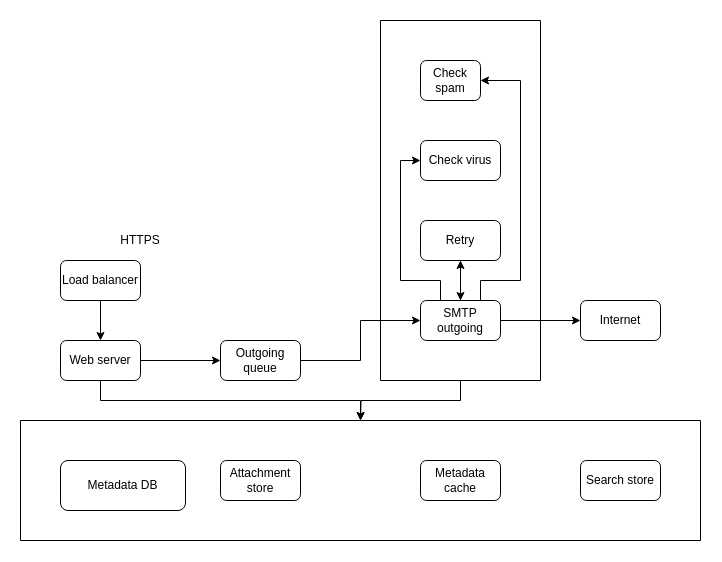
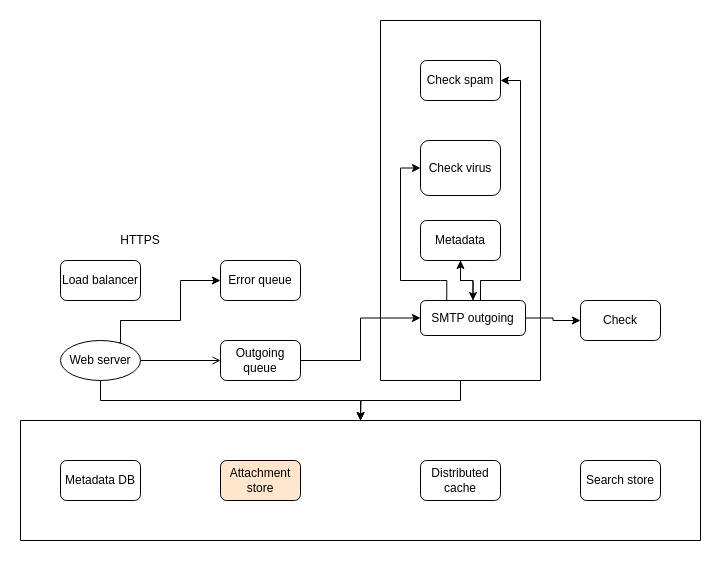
node "Check spam": size 60x40 -> 80x40
node "Check virus": size 80x40 -> 80x55
node "Retry": label "Retry" -> "Metadata"
node "Error queue": added
edge "Load balancer" -> "Web server": removed
edge "Web server" -> "Error queue": added
node "SMTP outgoing": size 80x40 -> 105x35
node "Internet": label "Internet" -> "Check"
node "Web server": shape rounded rectangle -> ellipse
edge "Web server" -> "Outgoing queue": arrowhead classic -> open
node "Attachment store": fillcolor #ffffff -> #ffe6cc
node "Metadata cache": label "Metadata cache" -> "Distributed cache"
node "Metadata DB": size 125x50 -> 80x40
